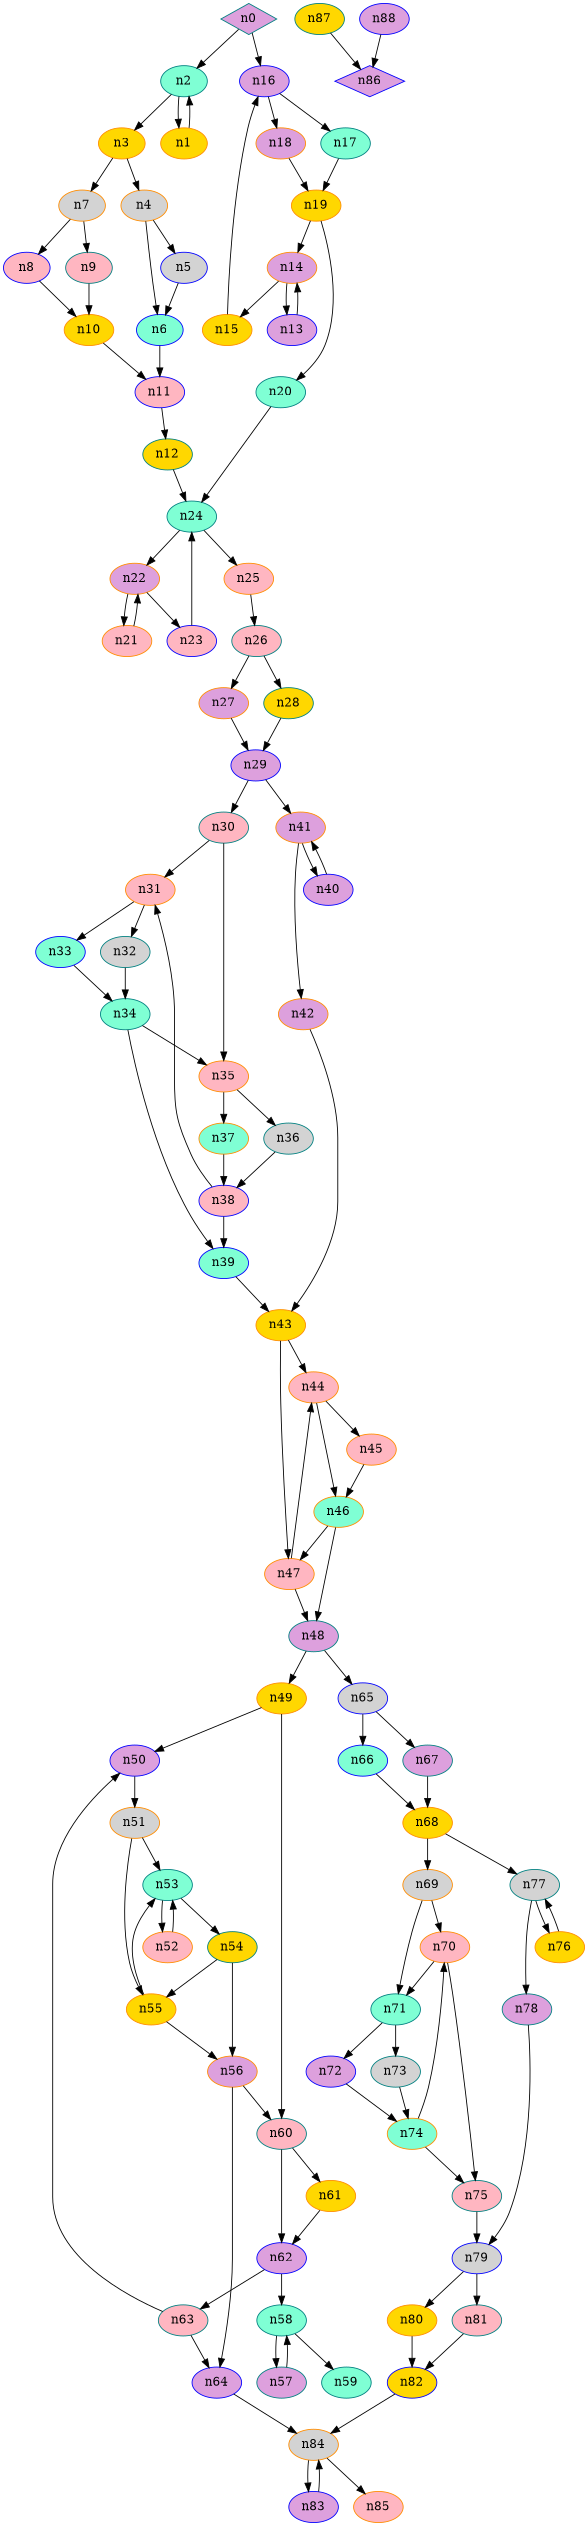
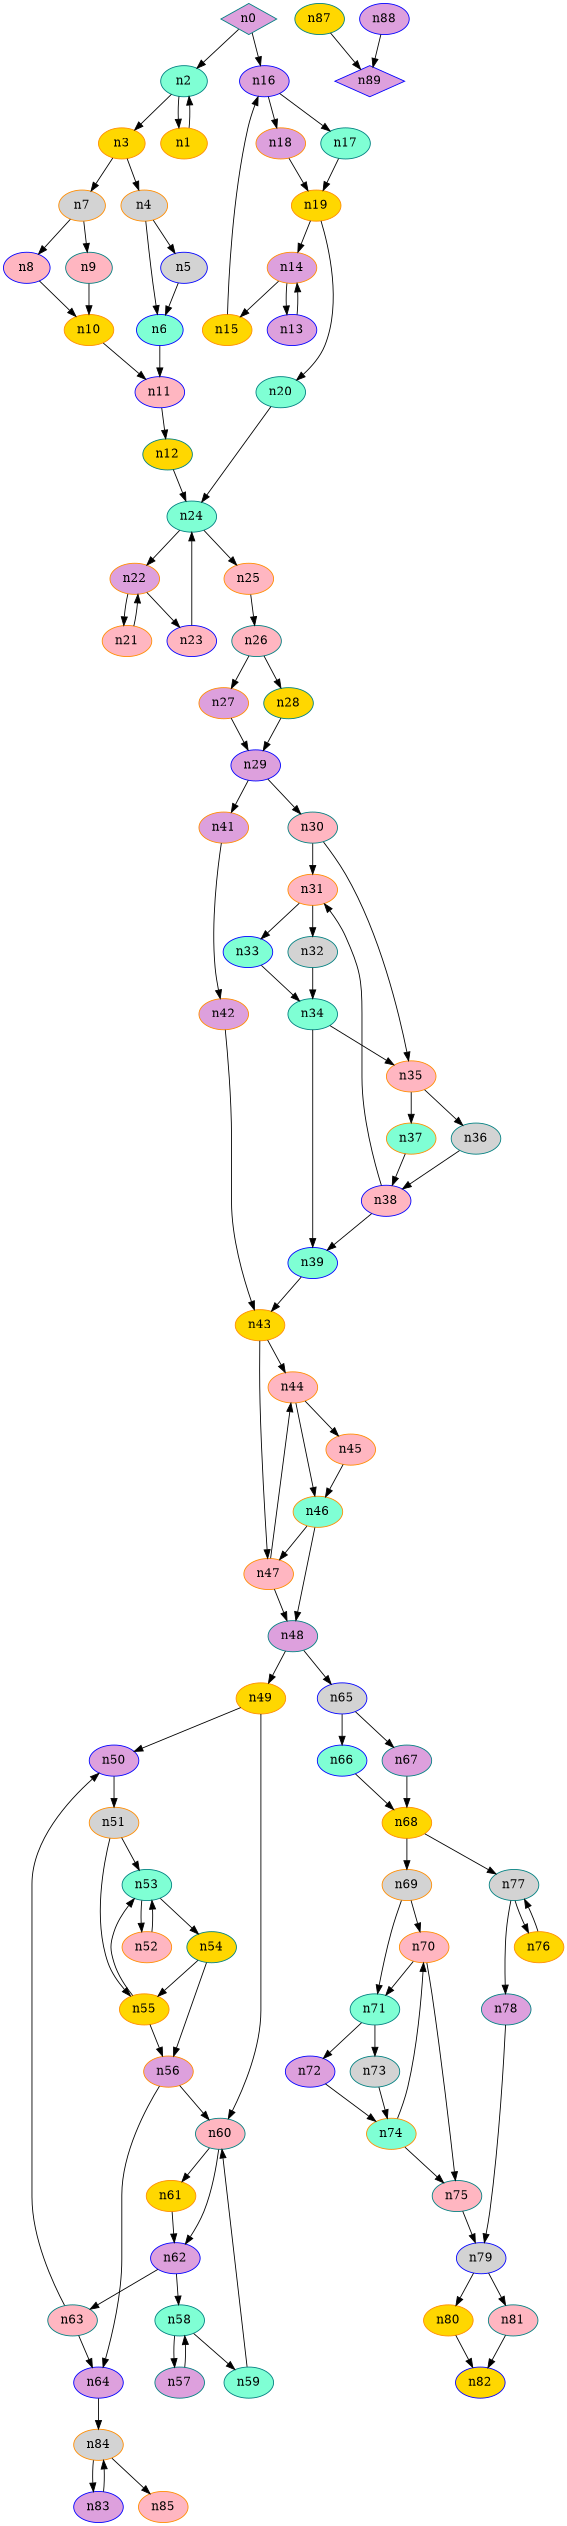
node "n86": label "n86" -> "n89"
node "n40": removed
edge "n59" -> "n60": added
edge "n82" -> "n84": removed
